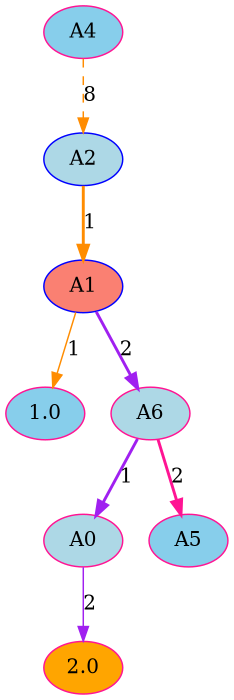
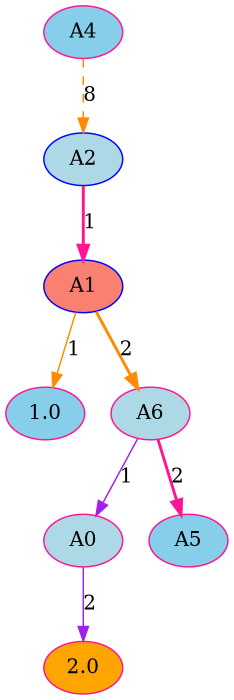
edge "A2" -> "A1": color darkorange -> deeppink
edge "A1" -> "A6": color purple -> darkorange
edge "A6" -> "A0": style bold -> solid
